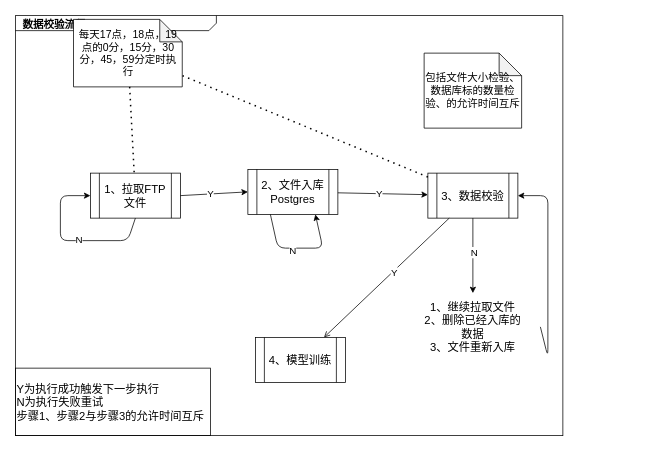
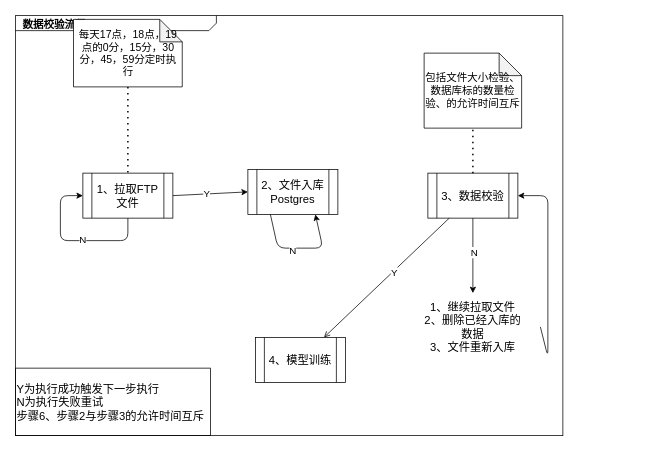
edge "每天17点，18点，19点的0分，15分，30分，45，59分定时执行" -- "3、数据校验": now "包括文件大小检验、数据库标的数量检验、的允许时间互斥" -- "3、数据校验"
edge "2、文件入库Postgres" -> "3、数据校验": removed, label "Y"
node "1、拉取FTP文件": moved (135, 195) -> (128, 195)
node "Y为执行成功触发下一步执行 N为执行失败重试 步骤1、步骤2与步骤3的允许时间互斥": label "Y为执行成功触发下一步执行 N为执行失败重试 步骤1、步骤2与步骤3的允许时间互斥" -> "Y为执行成功触发下一步执行 N为执行失败重试 步骤6、步骤2与步骤3的允许时间互斥"
